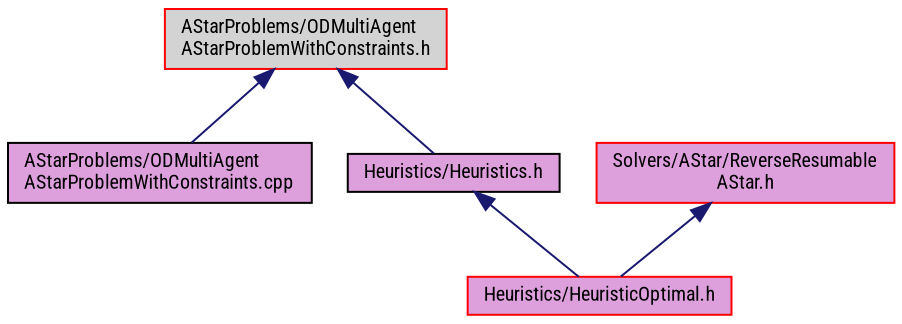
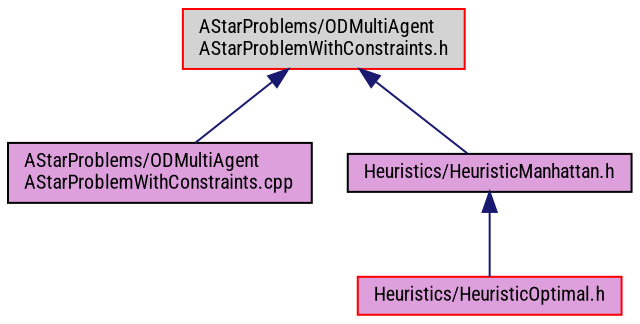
node "Heuristics/Heuristics.h": label "Heuristics/Heuristics.h" -> "Heuristics/HeuristicManhattan.h"
node "Solvers/AStar/ReverseResumable AStar.h": removed
